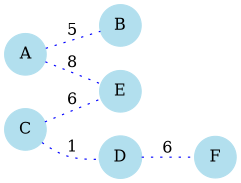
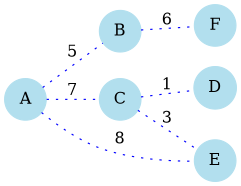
edge "A" -- "C": added, label "7"
edge "E" -- "C": label "6" -> "3"
edge "D" -- "F": now "B" -- "F"
